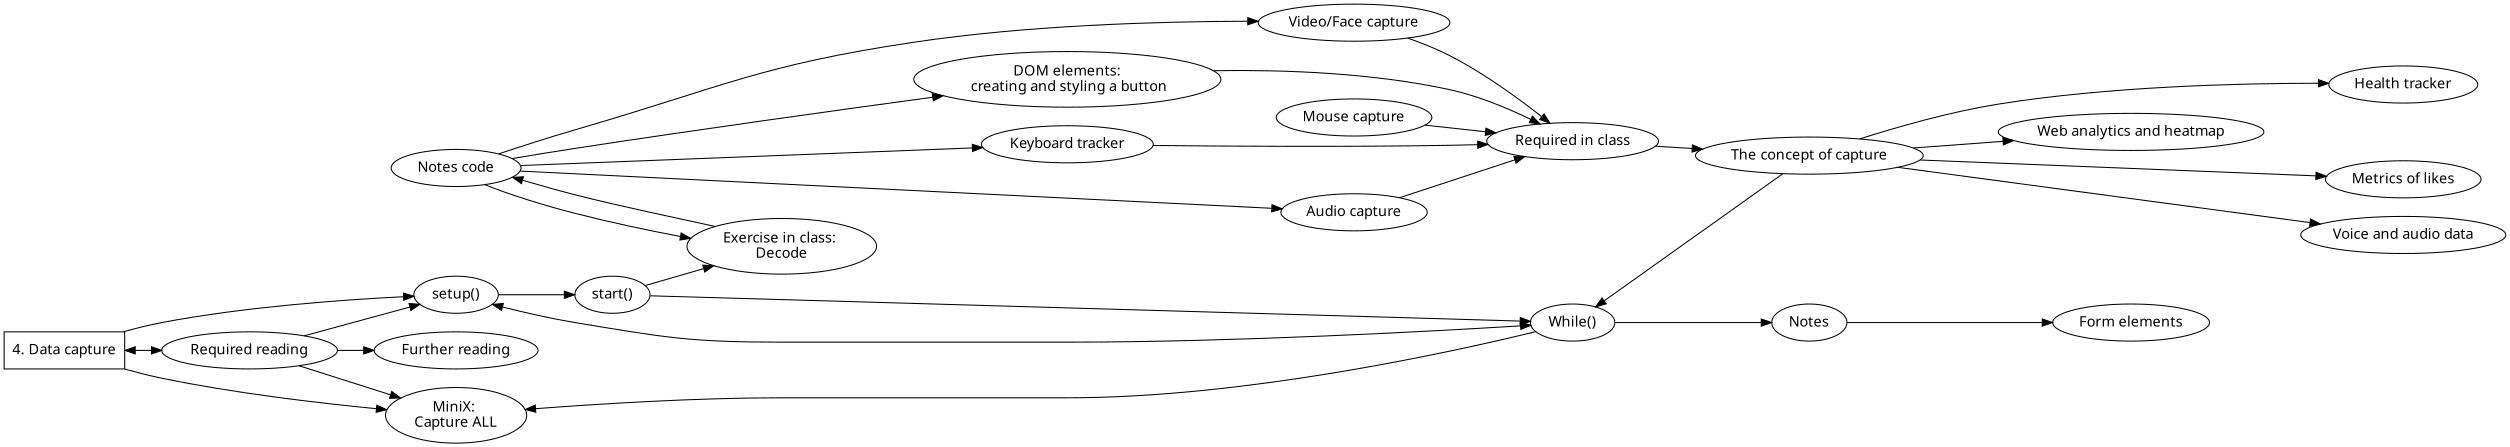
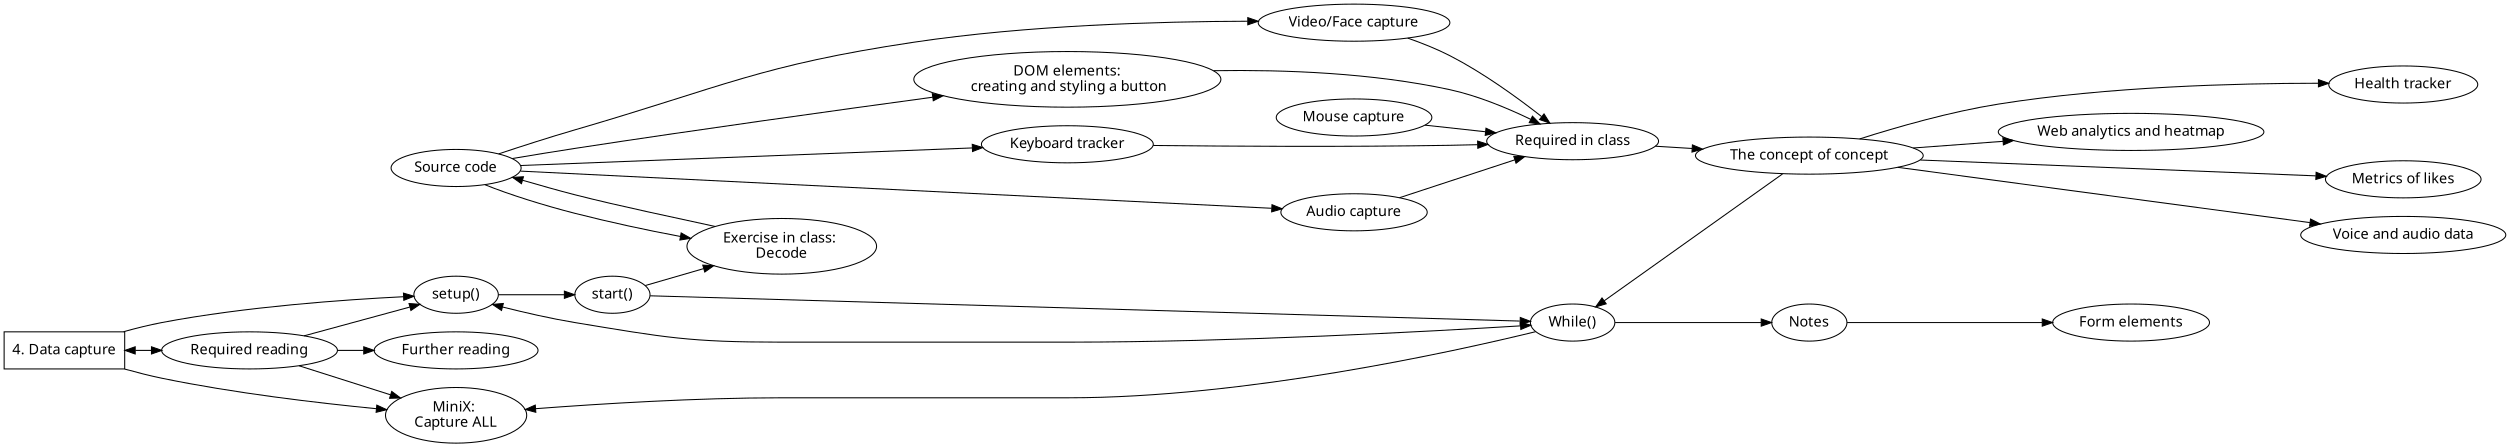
node "The concept of capture": label "The concept of capture" -> "The concept of concept"
node "Notes code": label "Notes code" -> "Source code"
